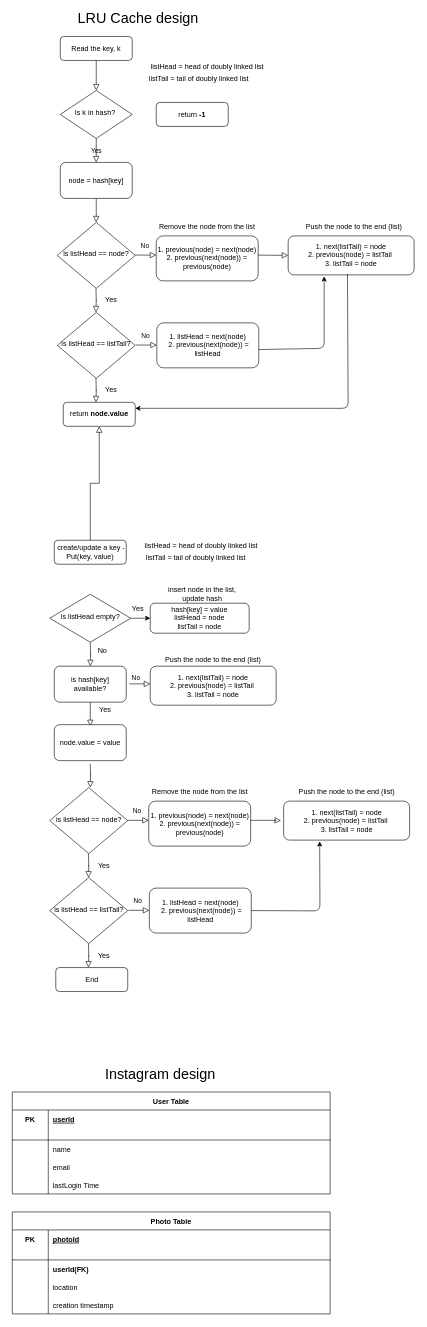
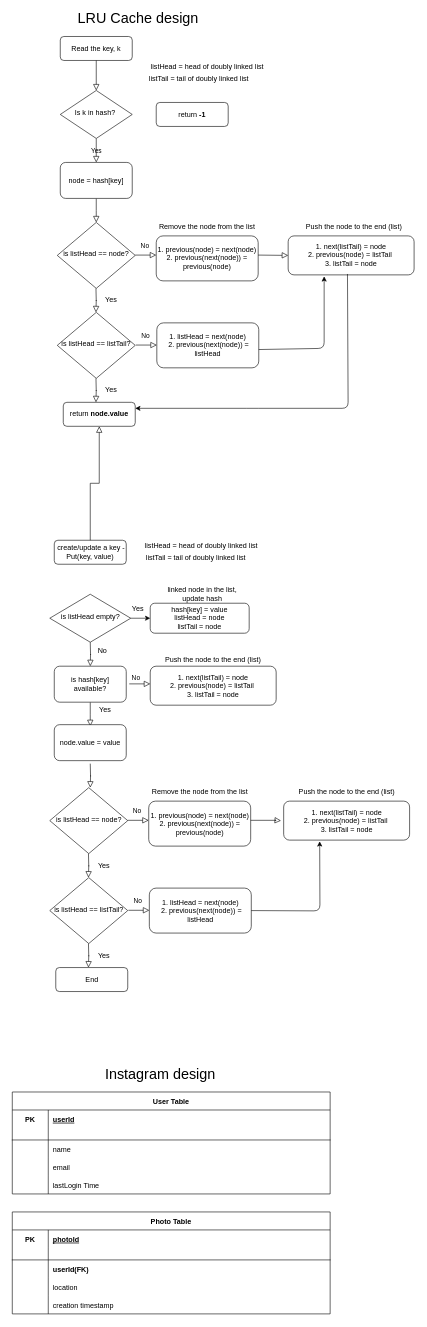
node "insert node in the list, update hash": label "insert node in the list, update hash" -> "linked node in the list, update hash"
